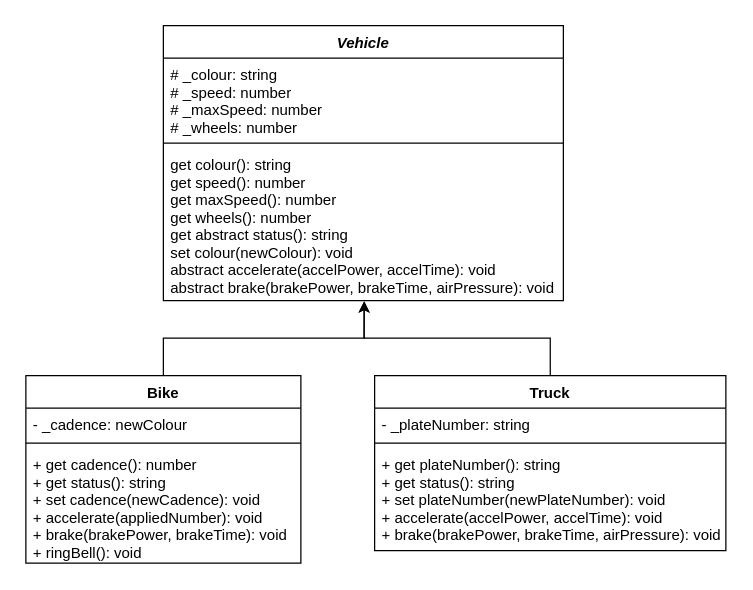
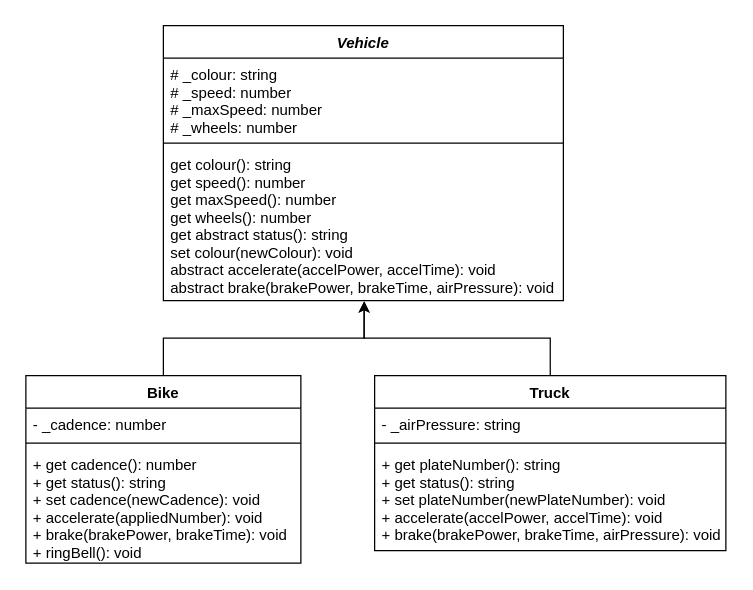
node "- _cadence: newColour": label "- _cadence: newColour" -> "- _cadence: number"
node "- _plateNumber: string": label "- _plateNumber: string" -> "- _airPressure: string"
